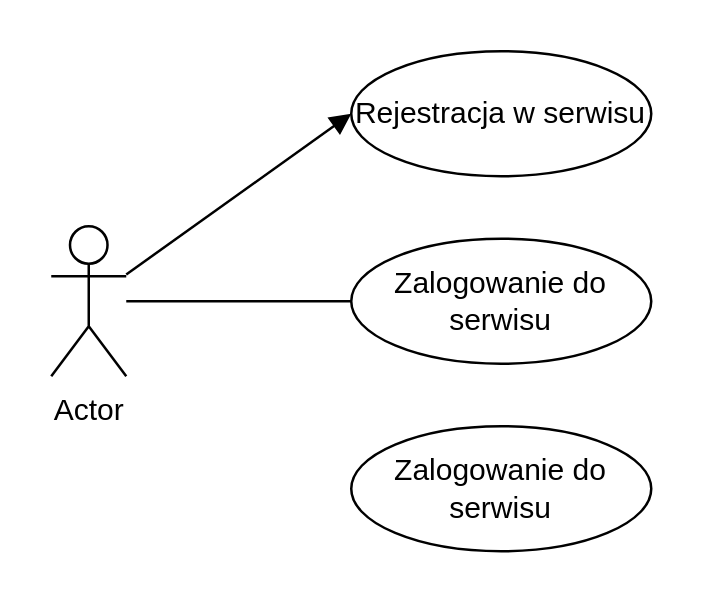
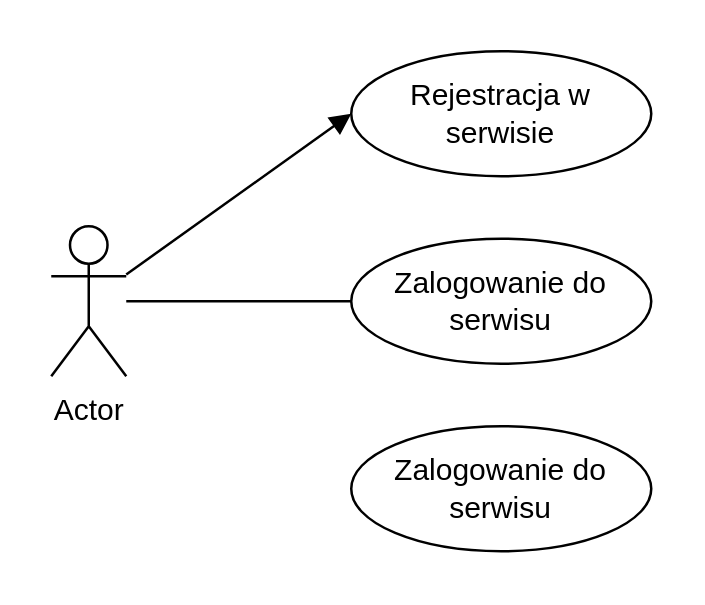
node "Rejestracja w serwisu": label "Rejestracja w serwisu" -> "Rejestracja w serwisie"
